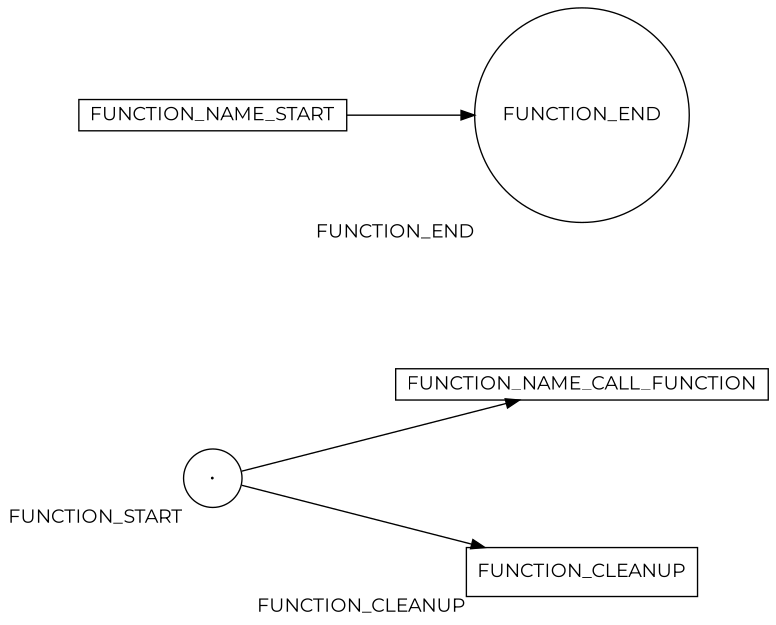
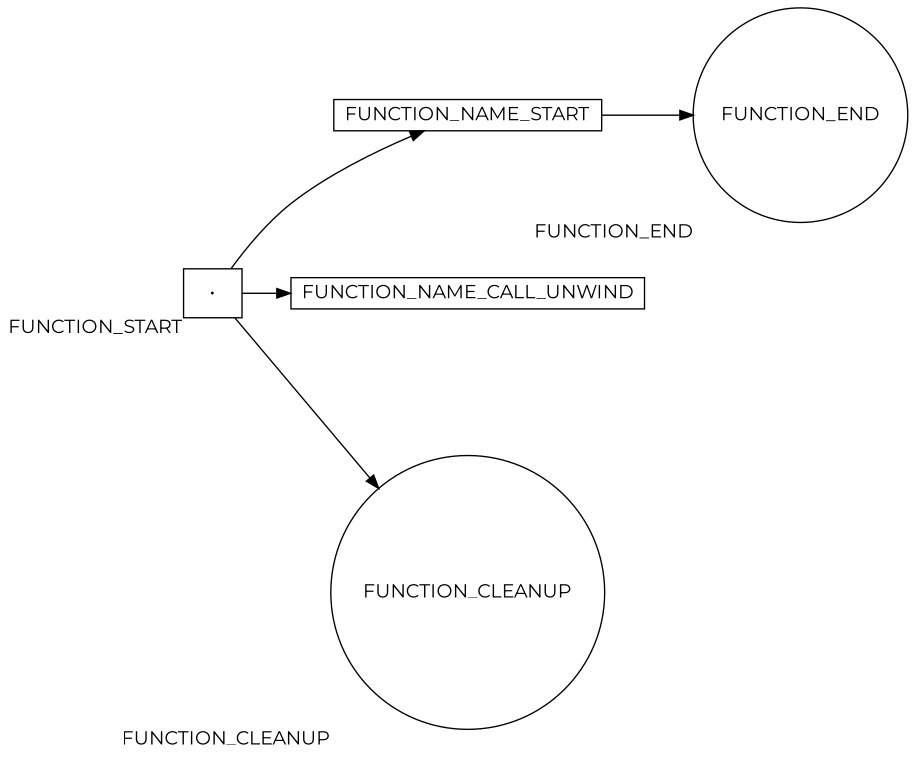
edge "• FUNCTION_START" -> "FUNCTION_NAME_START": added
node "FUNCTION_NAME_CALL_FUNCTION": label "FUNCTION_NAME_CALL_FUNCTION" -> "FUNCTION_NAME_CALL_UNWIND"
node "• FUNCTION_START": shape circle -> box
node "FUNCTION_CLEANUP FUNCTION_CLEANUP": shape box -> circle
